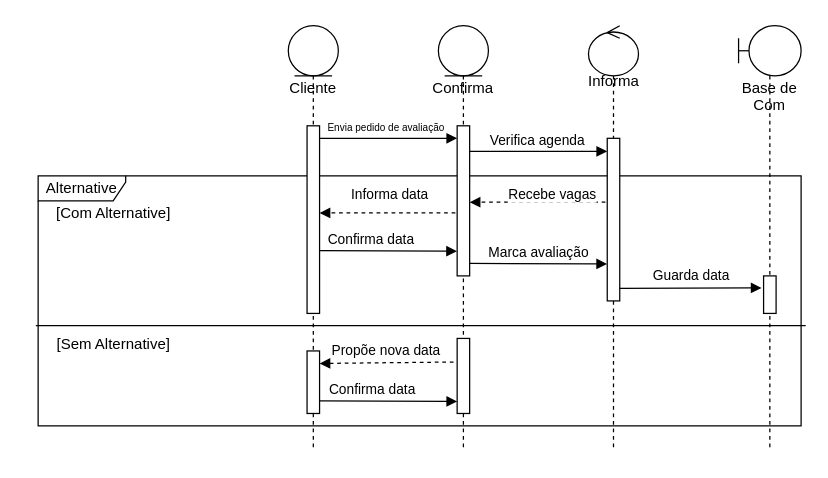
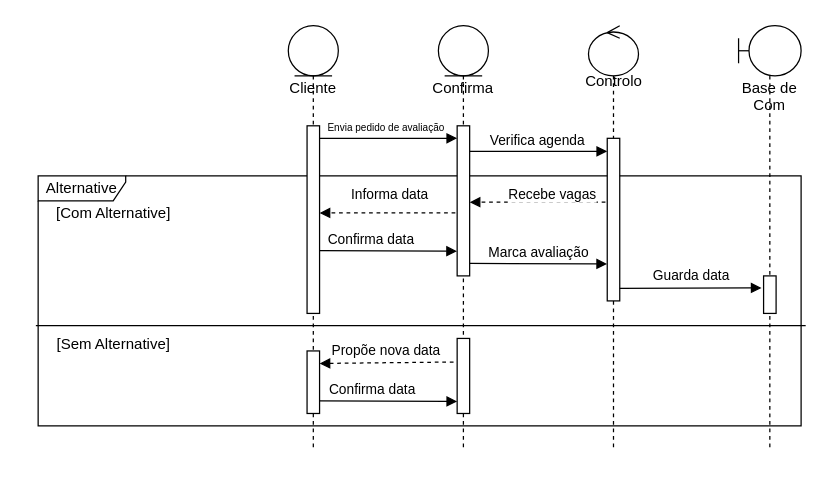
node "Informa": label "Informa" -> "Controlo"
